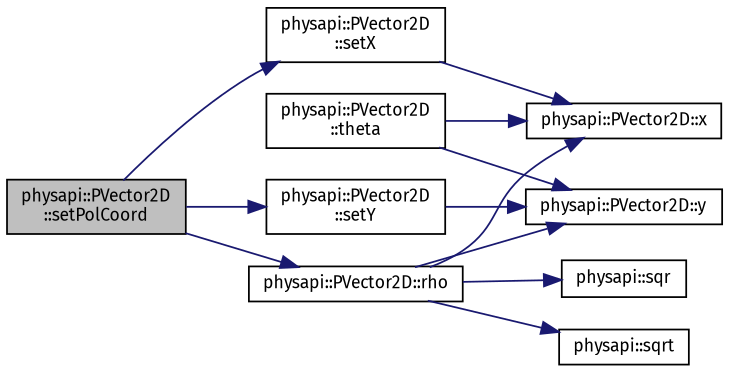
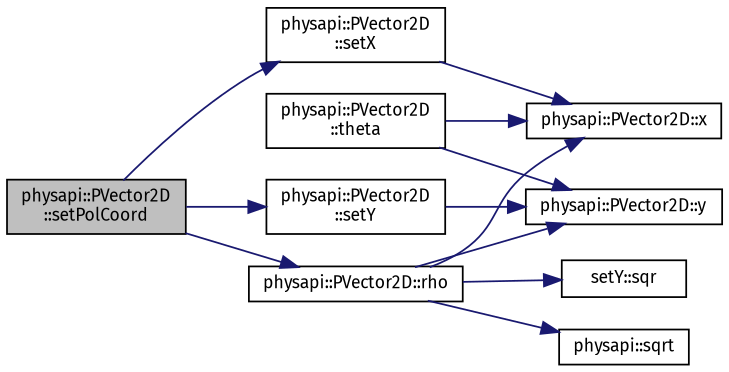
node "physapi::sqr": label "physapi::sqr" -> "setY::sqr"
